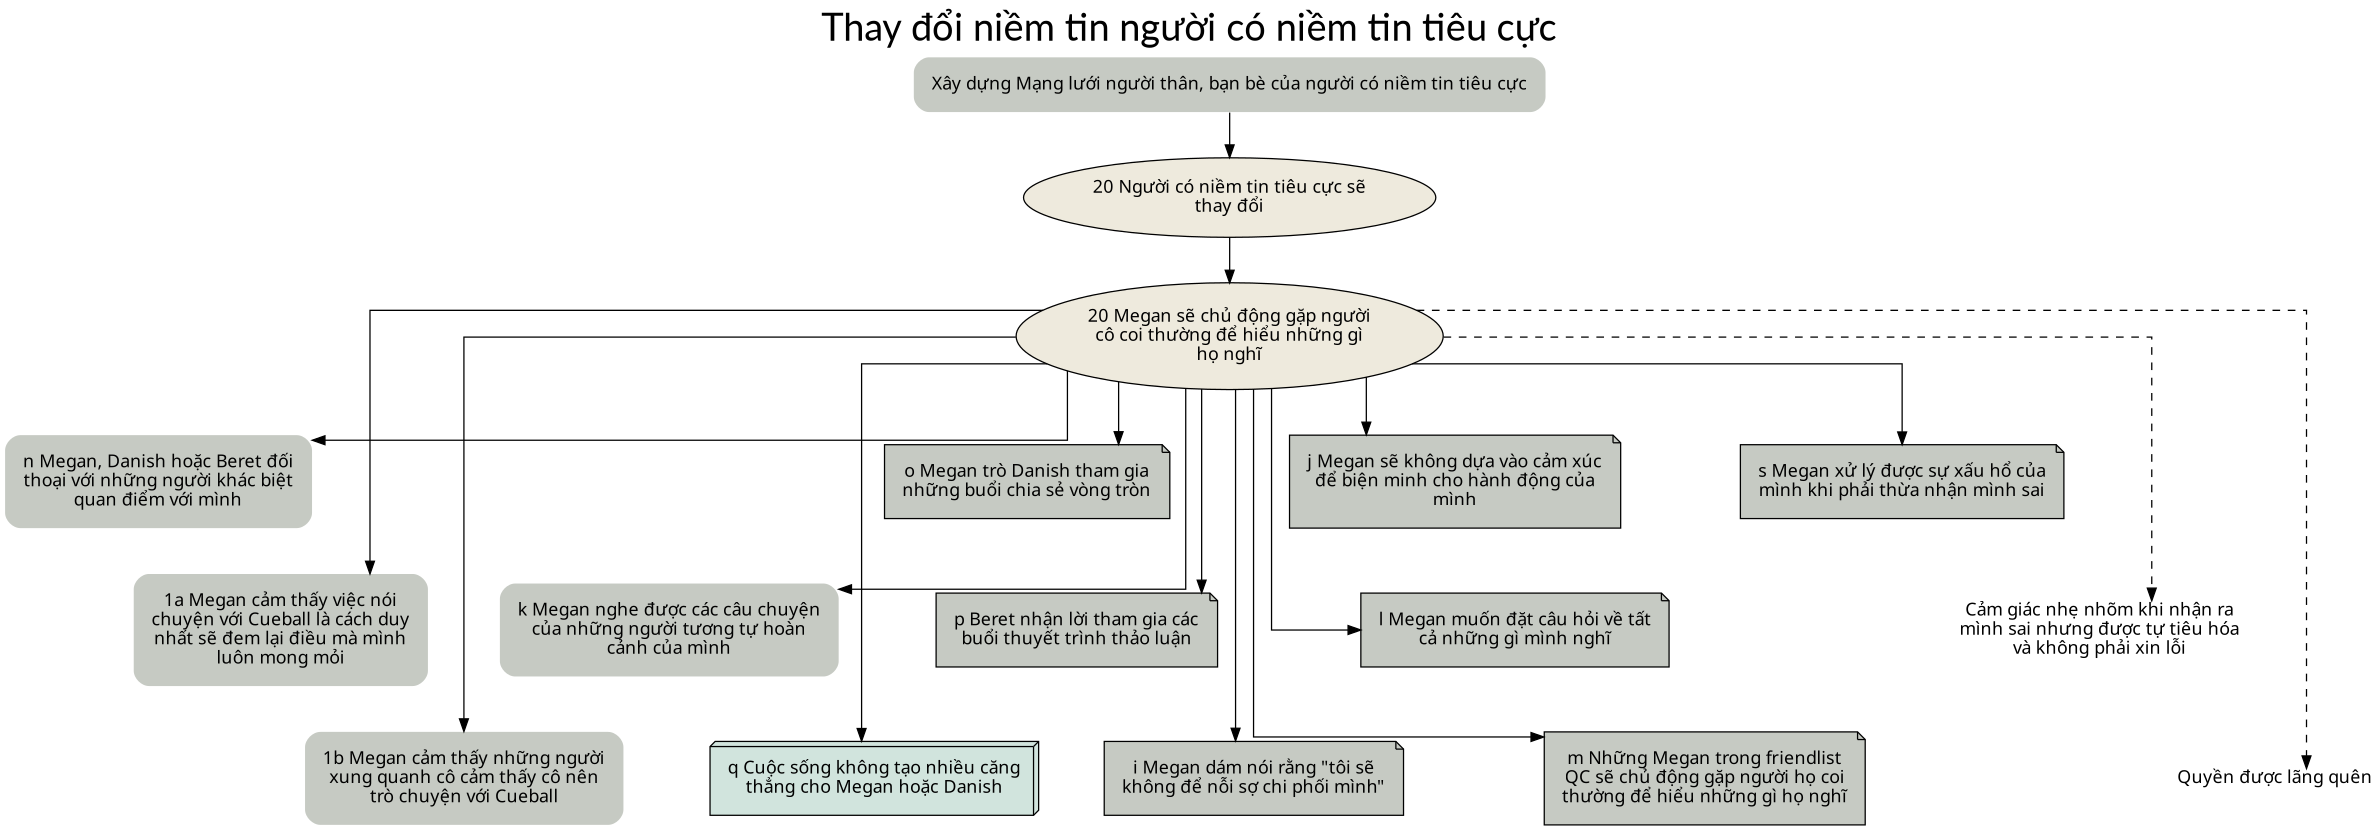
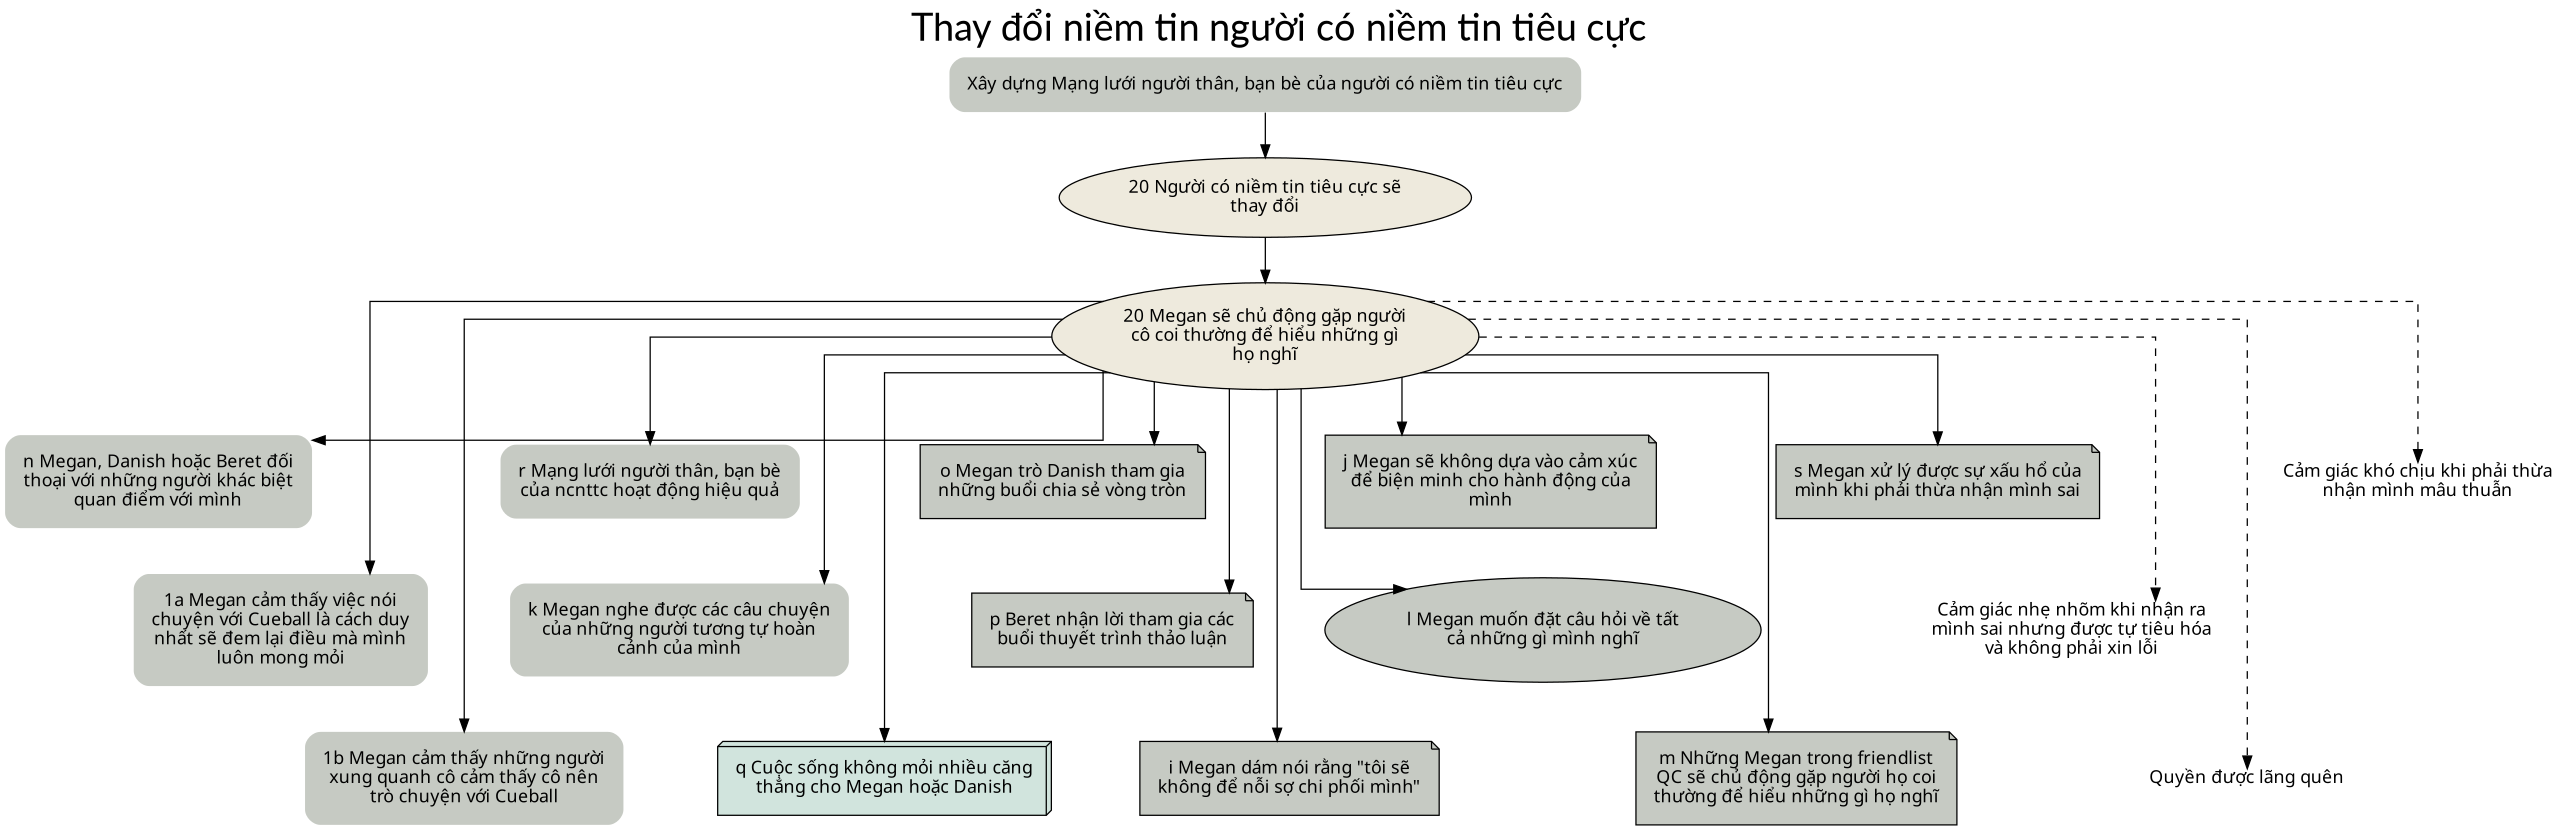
node "r Mạng lưới người thân, bạn bè của ncnttc hoạt động hiệu quả": added
node "Cảm giác khó chịu khi phải thừa nhận mình mâu thuẫn": added
node "l Megan muốn đặt câu hỏi về tất cả những gì mình nghĩ": shape note -> ellipse
node "q Cuộc sống không tạo nhiều căng thẳng cho Megan hoặc Danish": label "q Cuộc sống không tạo nhiều căng thẳng cho Megan hoặc Danish" -> "q Cuộc sống không mỏi nhiều căng thẳng cho Megan hoặc Danish"
